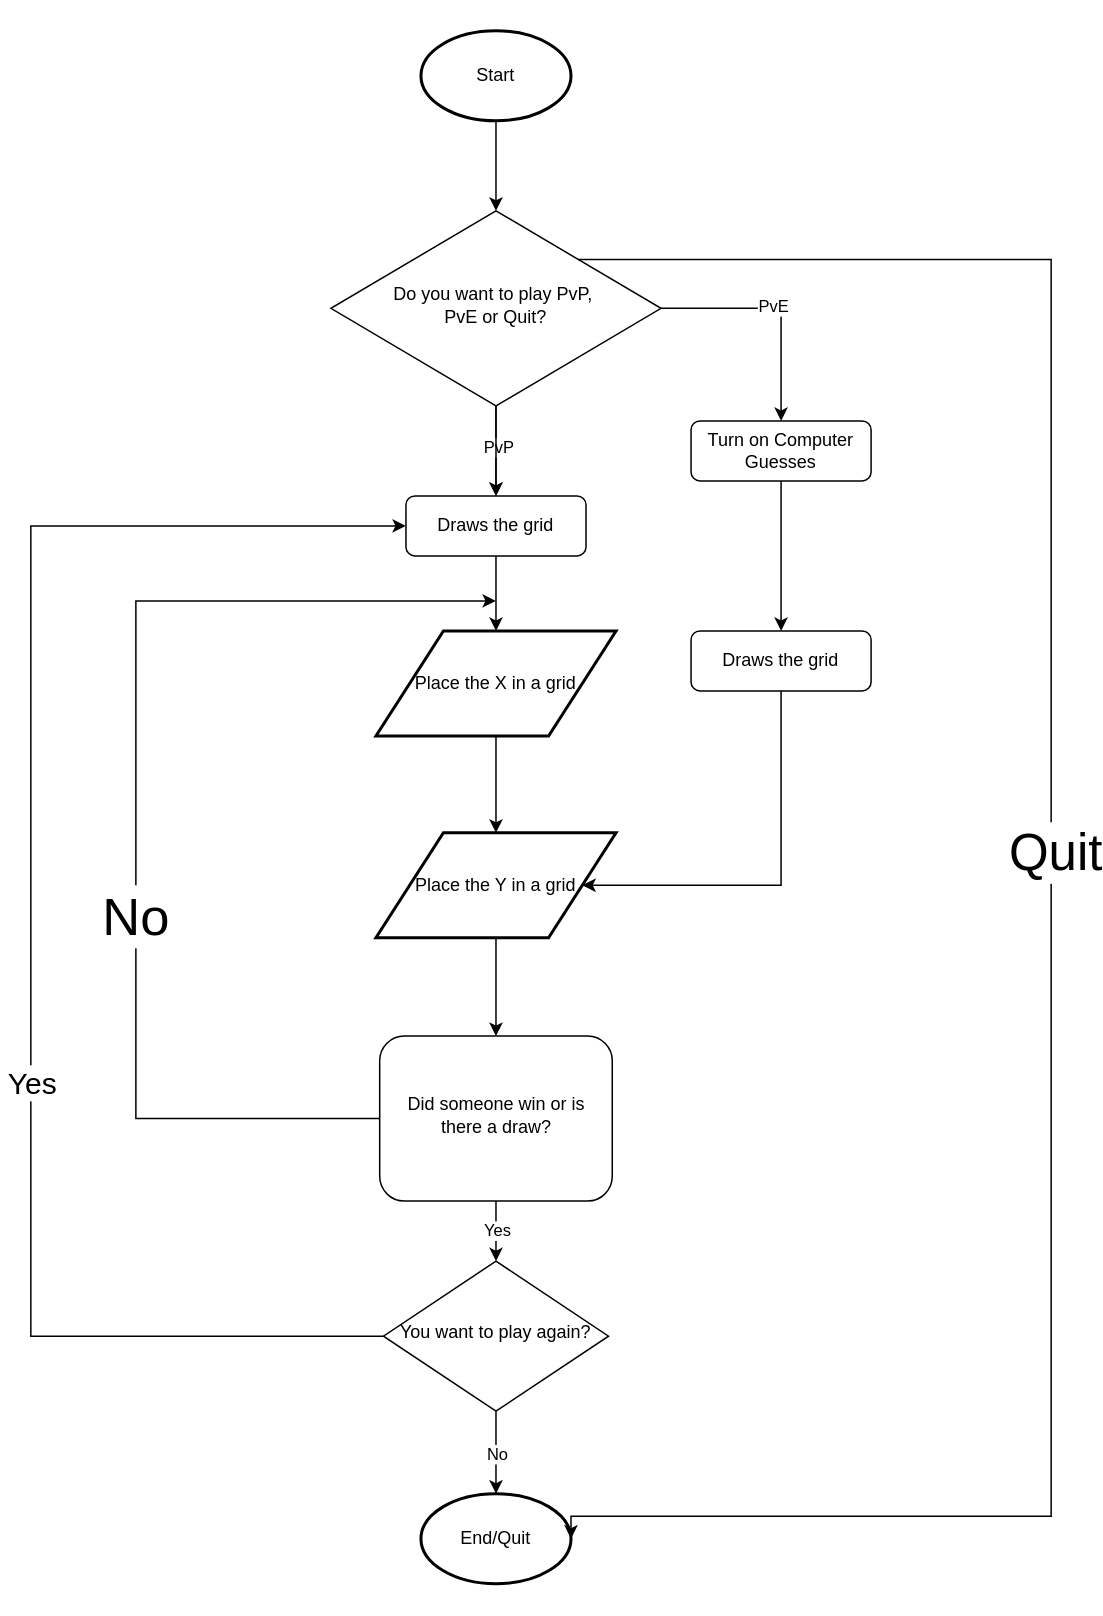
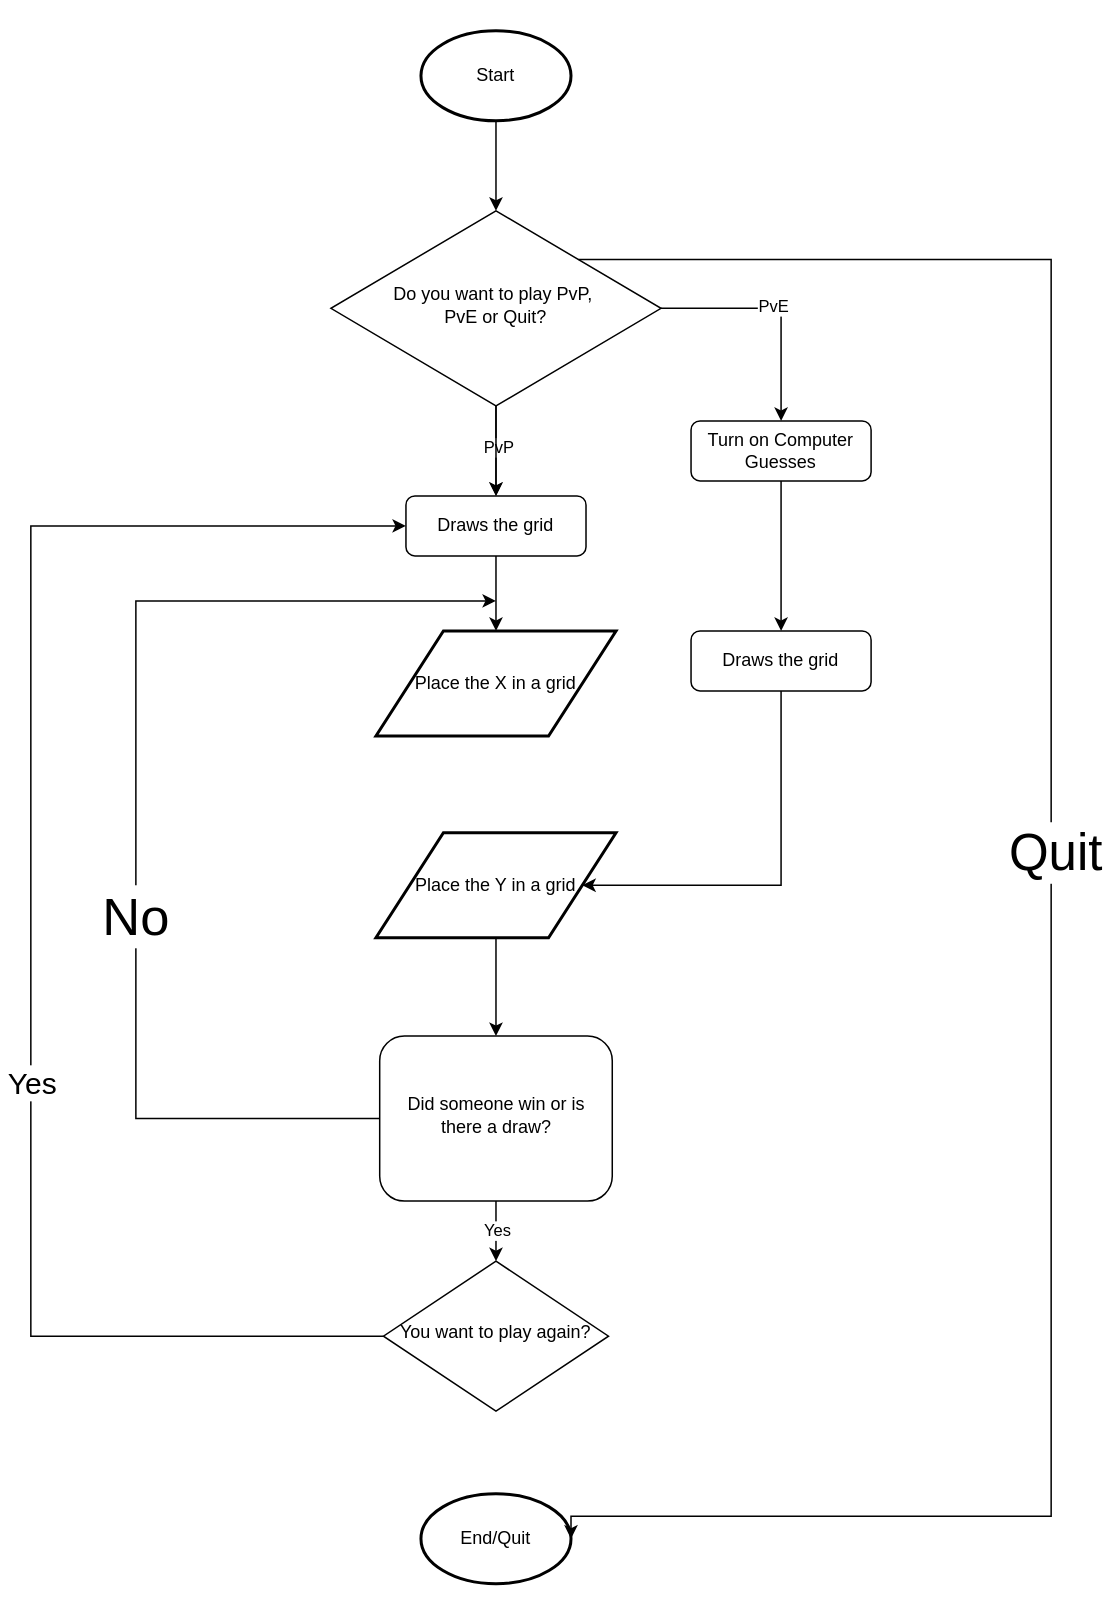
edge "Place the X in a grid" -> "Place the Y in a grid": removed
edge "You want to play again?" -> "End/Quit": removed, label "No"
